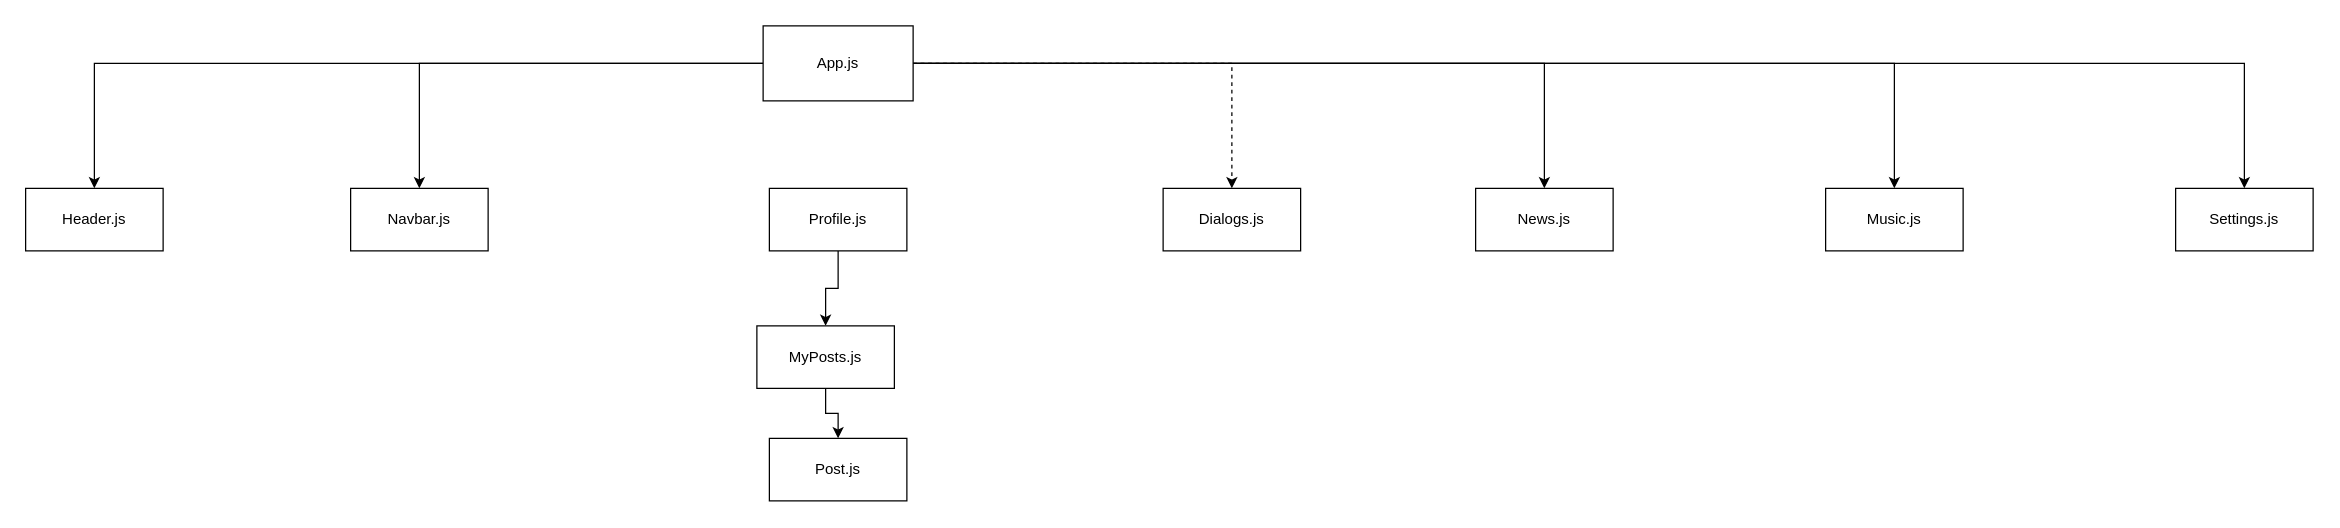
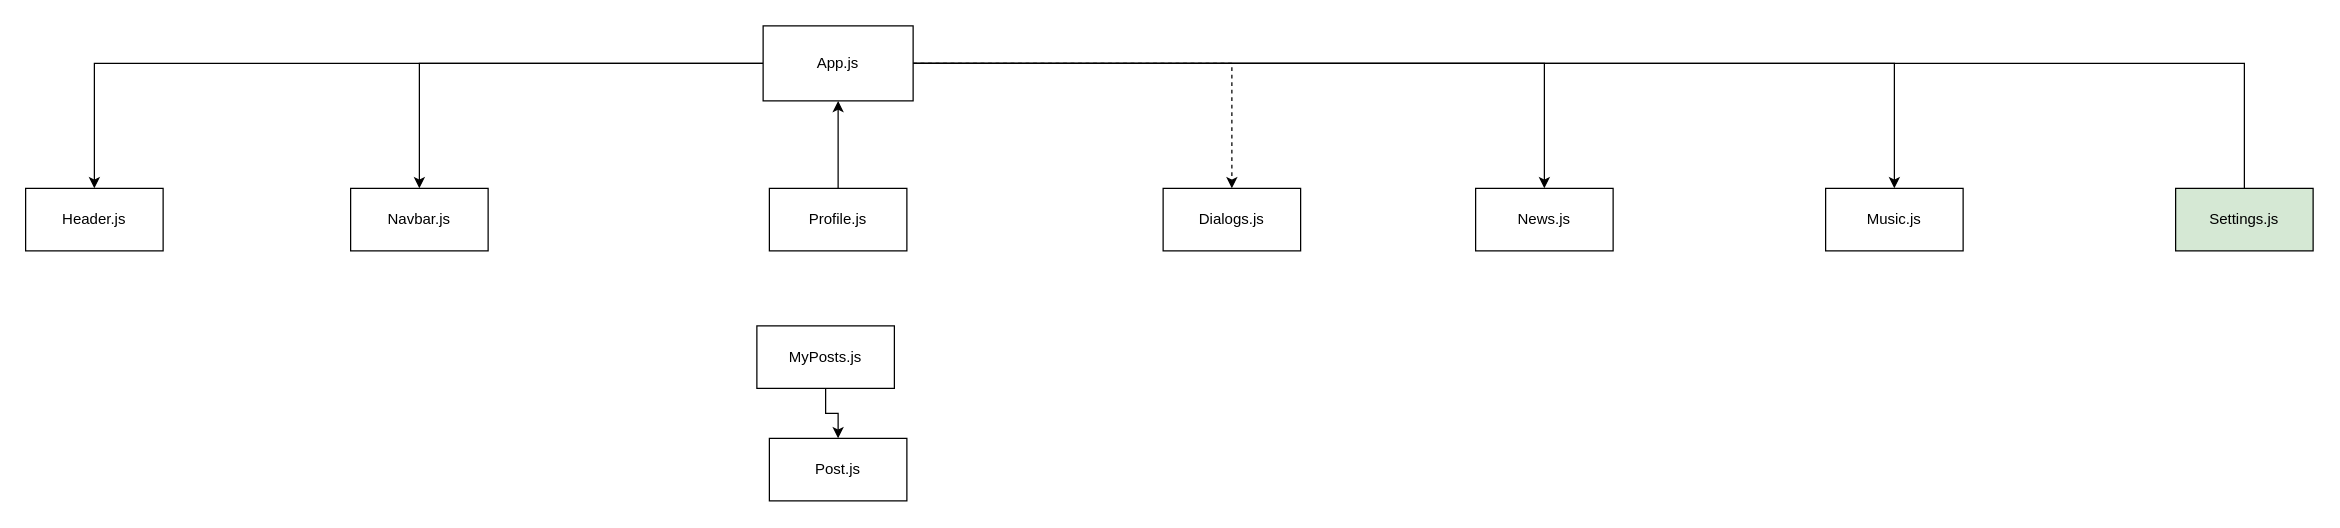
edge "App.js" -> "Settings.js": arrowhead classic -> none
node "Settings.js": fillcolor #ffffff -> #d5e8d4
edge "Profile.js" -> "MyPosts.js": now "Profile.js" -> "App.js"
